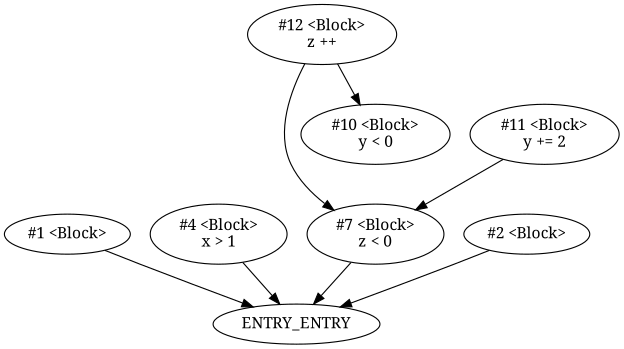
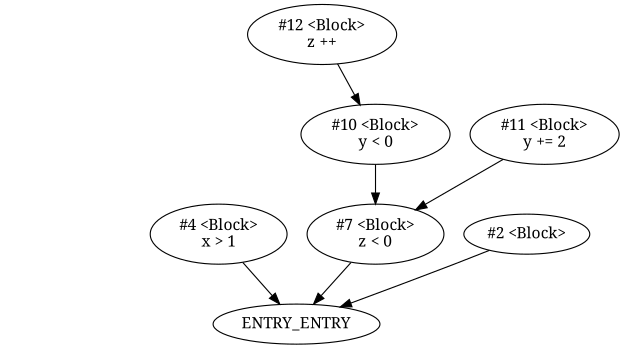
edge "#12 <Block> z ++" -> "#7 <Block> z < 0": now "#10 <Block> y < 0" -> "#7 <Block> z < 0"
node "#1 <Block>": removed
